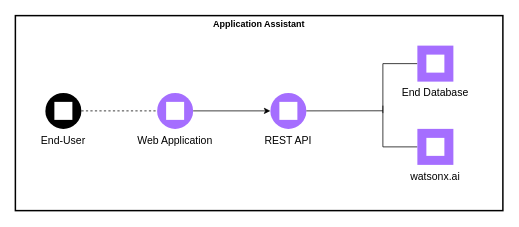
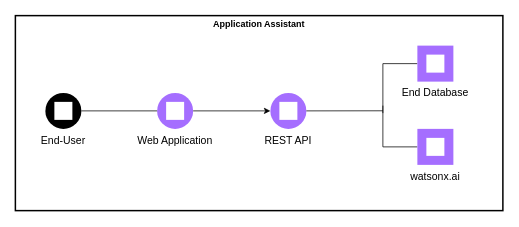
edge "End-User" -- "Web Application": style dashed -> solid
